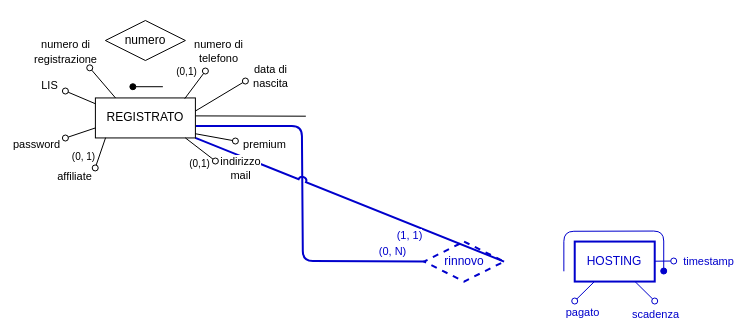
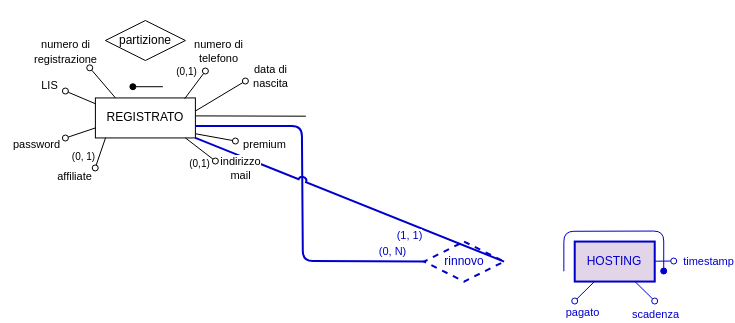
node "numero": label "numero" -> "partizione"
node "HOSTING": fillcolor #ffffff -> #e1d5e7
